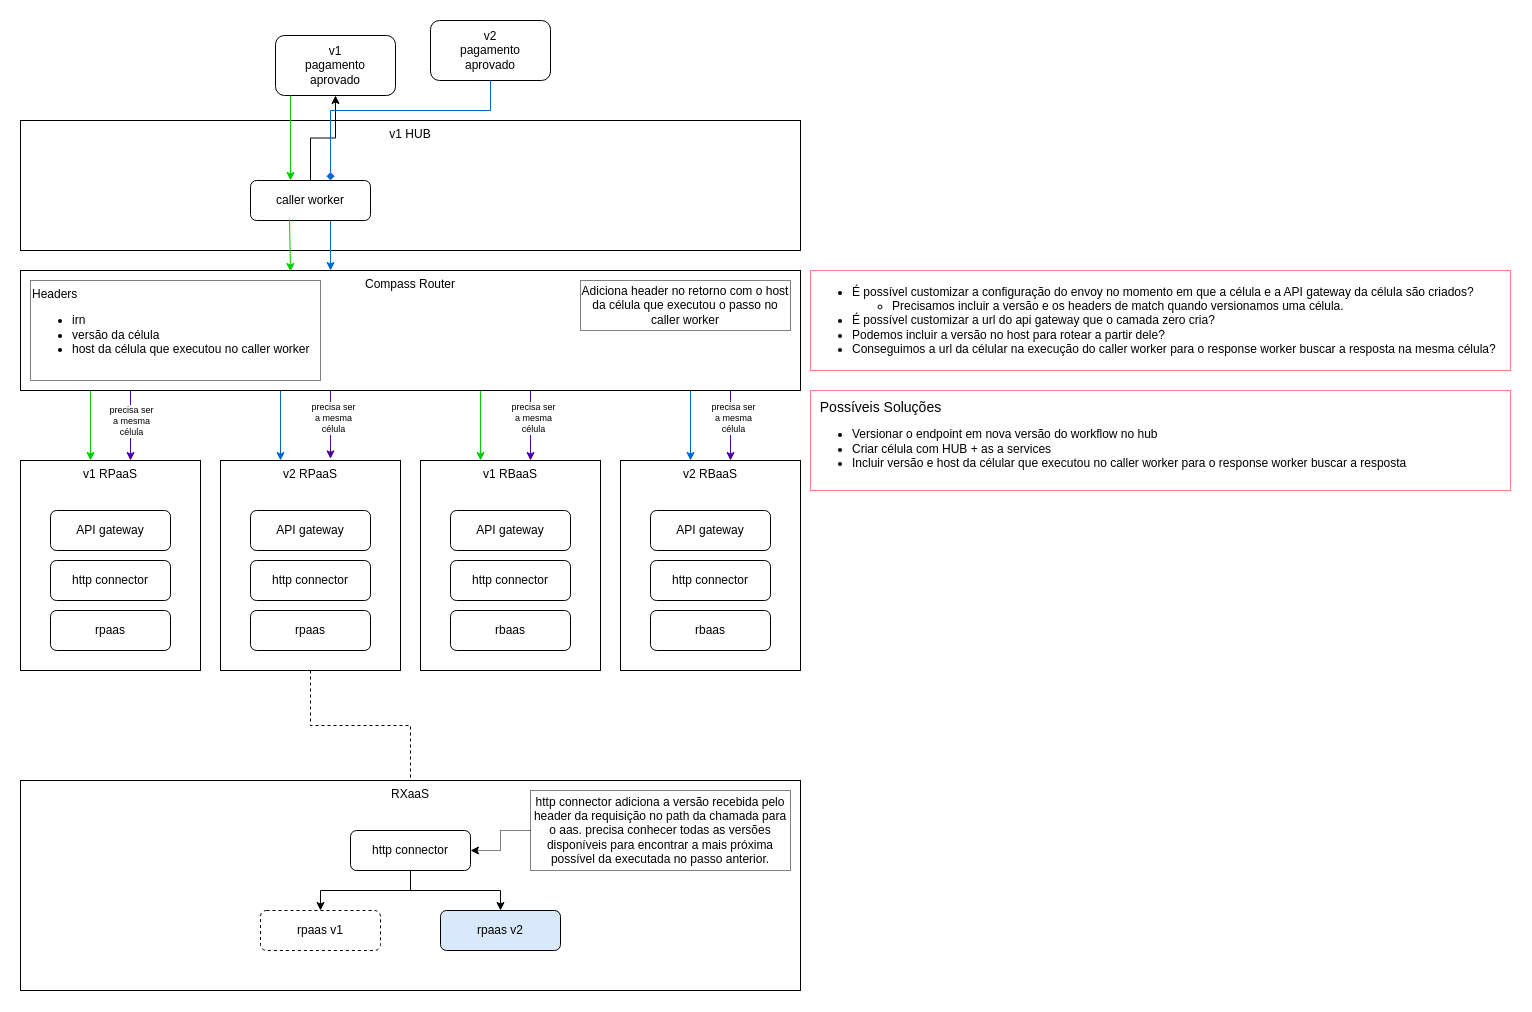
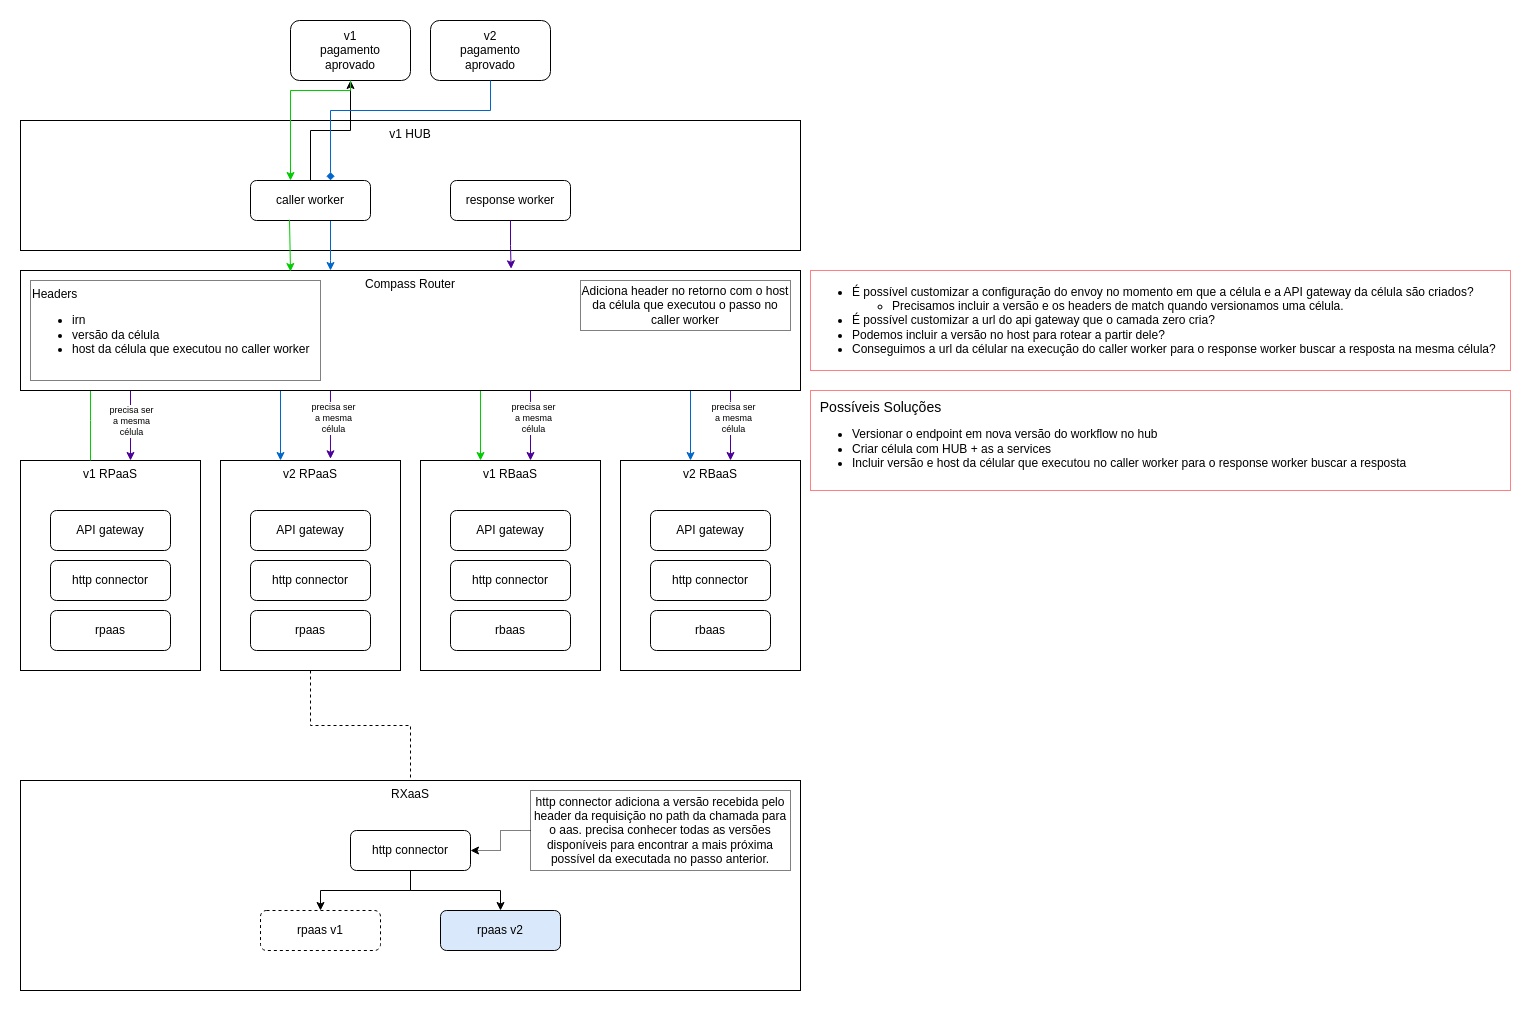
node "v1 pagamento aprovado": moved (336, 66) -> (351, 51)
node "response worker": added
edge "response worker" -> "Compass Router": added
edge "Compass Router" -> "v1 RPaaS": arrowhead classic -> none
